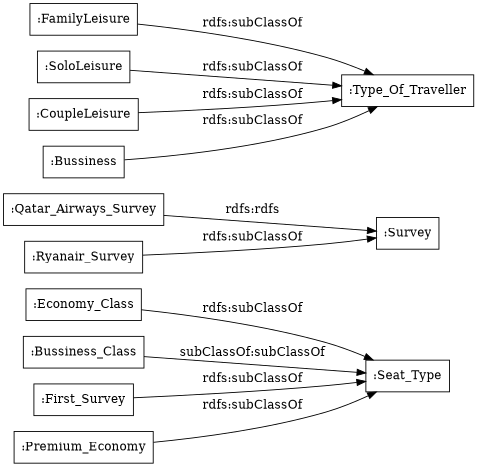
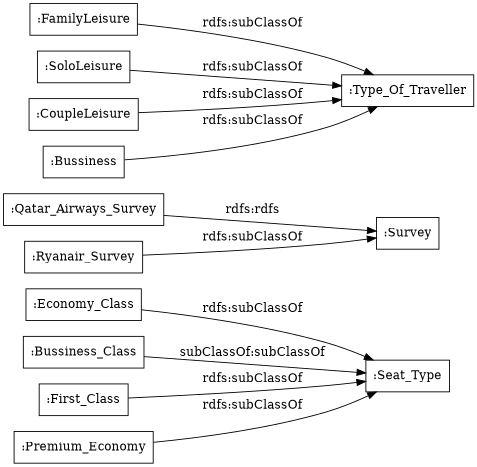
node ":First_Survey": label ":First_Survey" -> ":First_Class"
